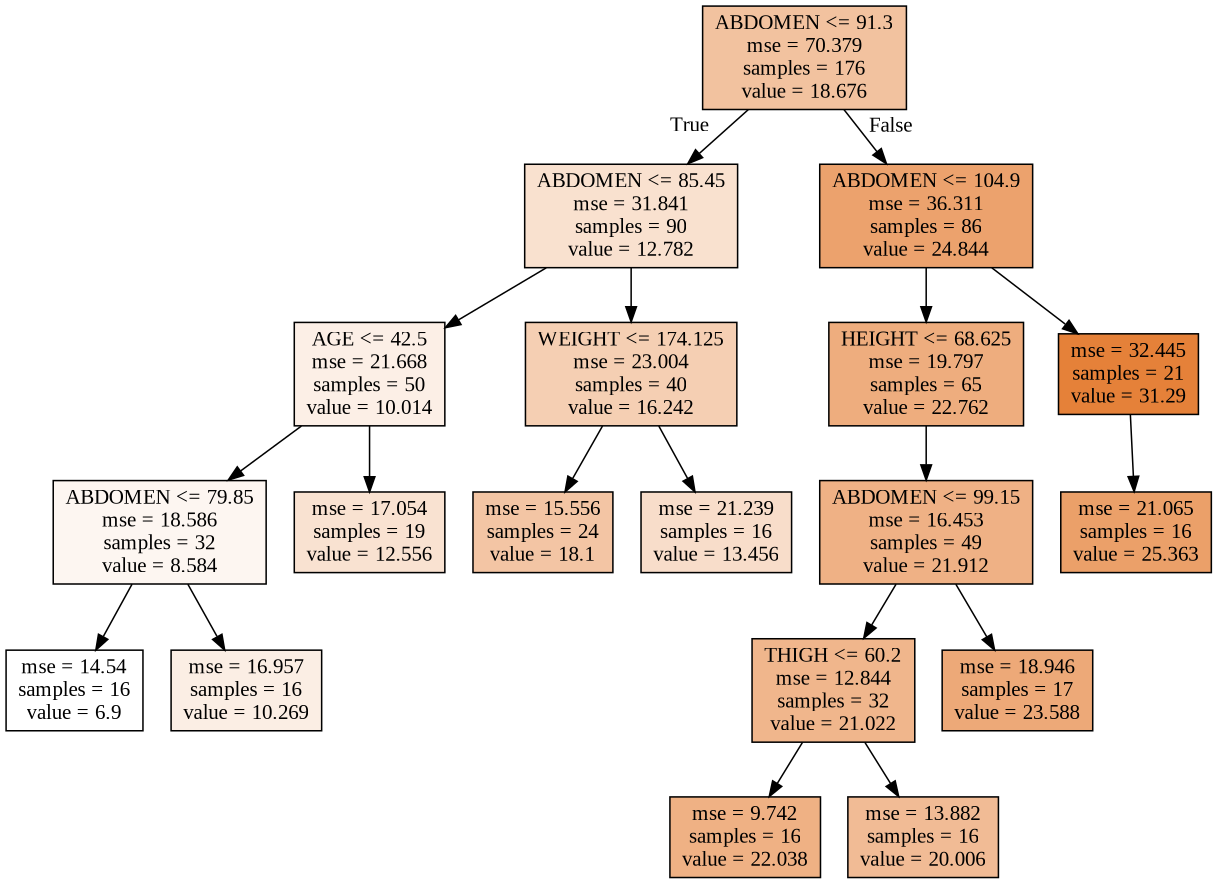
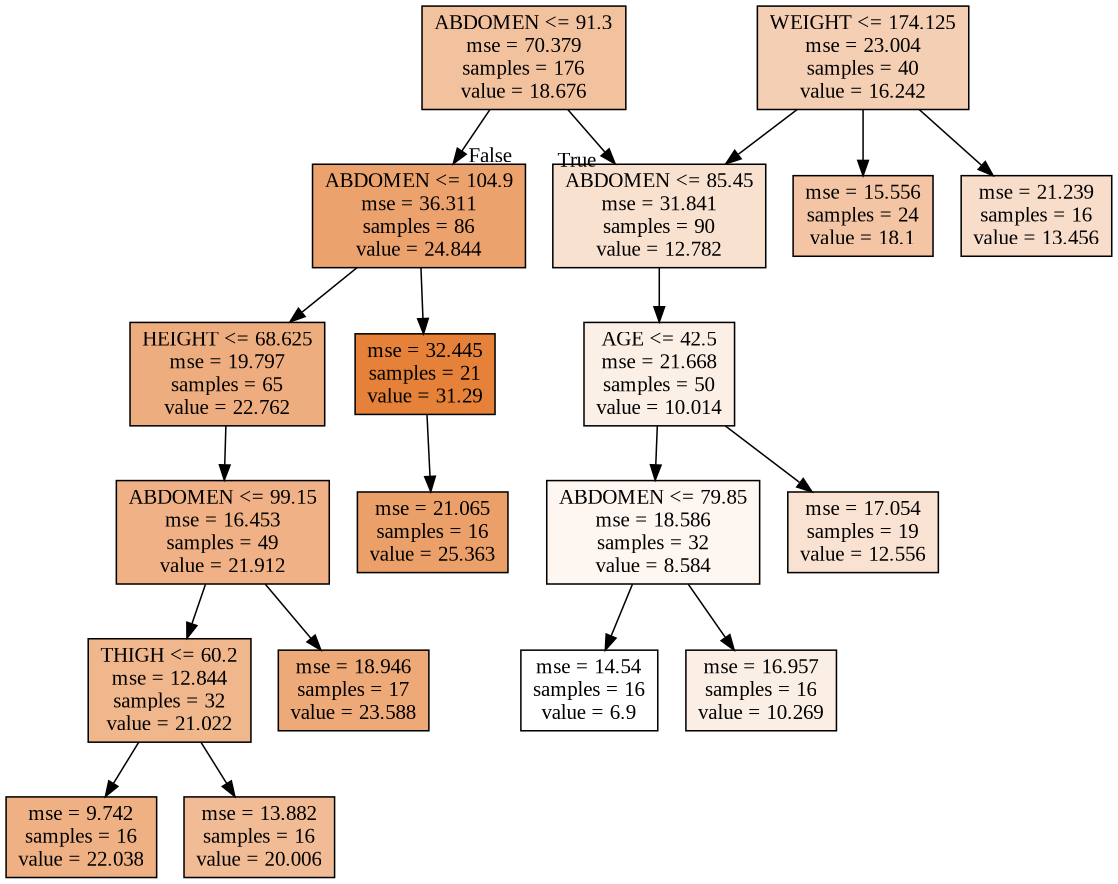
edge "ABDOMEN <= 85.45 mse = 31.841 samples = 90 value = 12.782" -> "WEIGHT <= 174.125 mse = 23.004 samples = 40 value = 16.242": reversed
